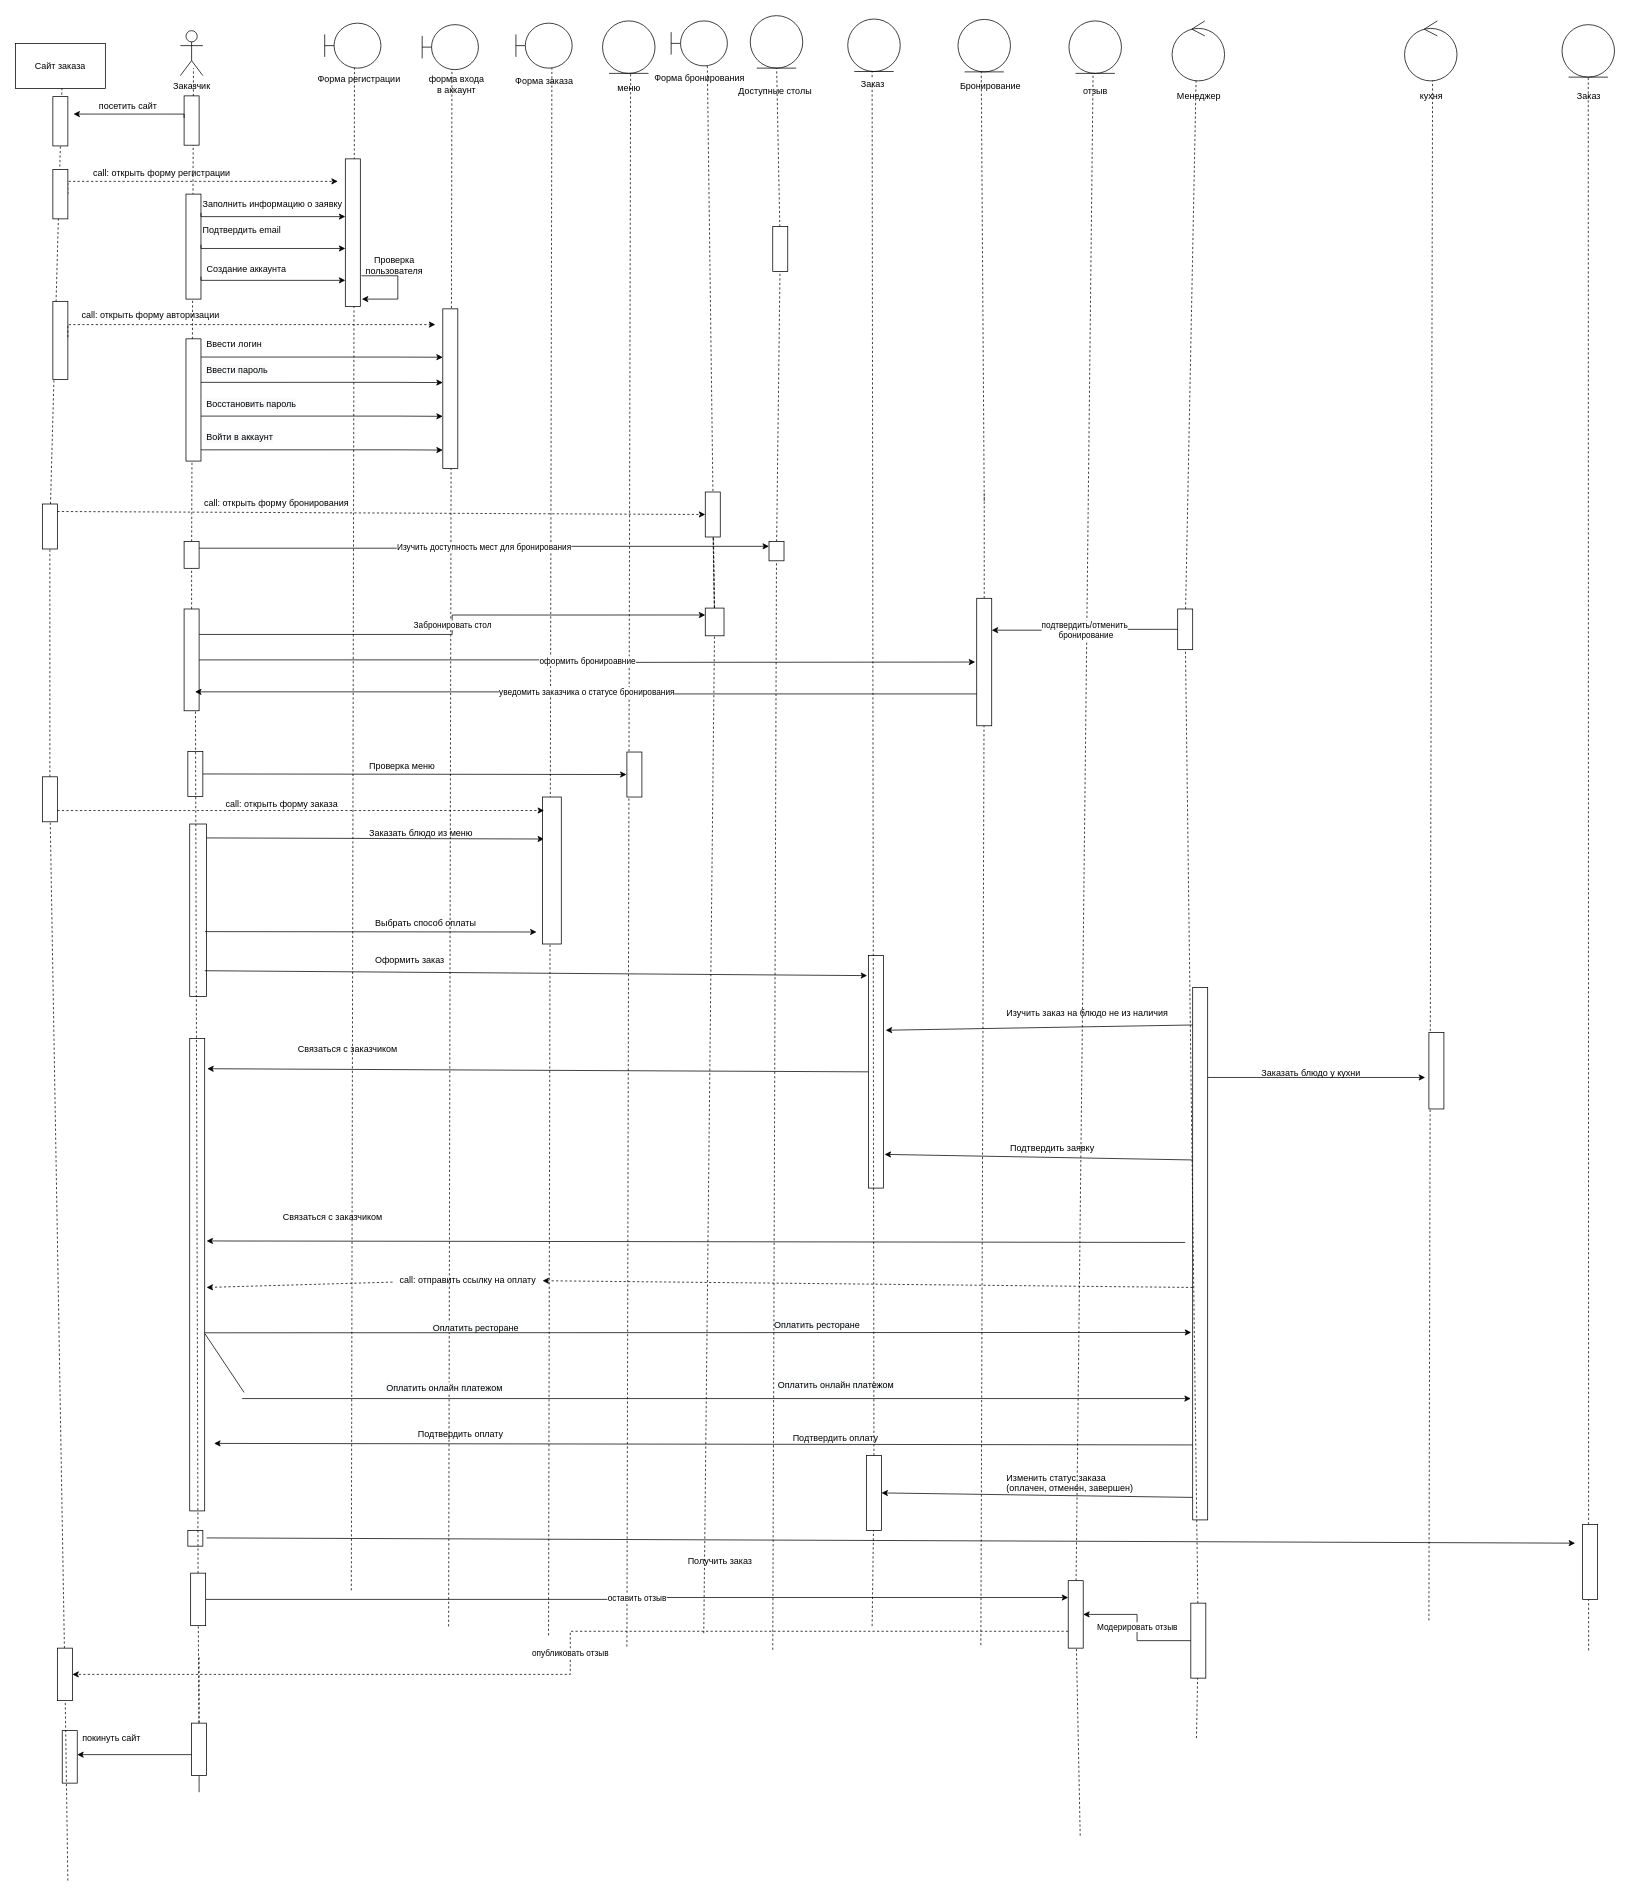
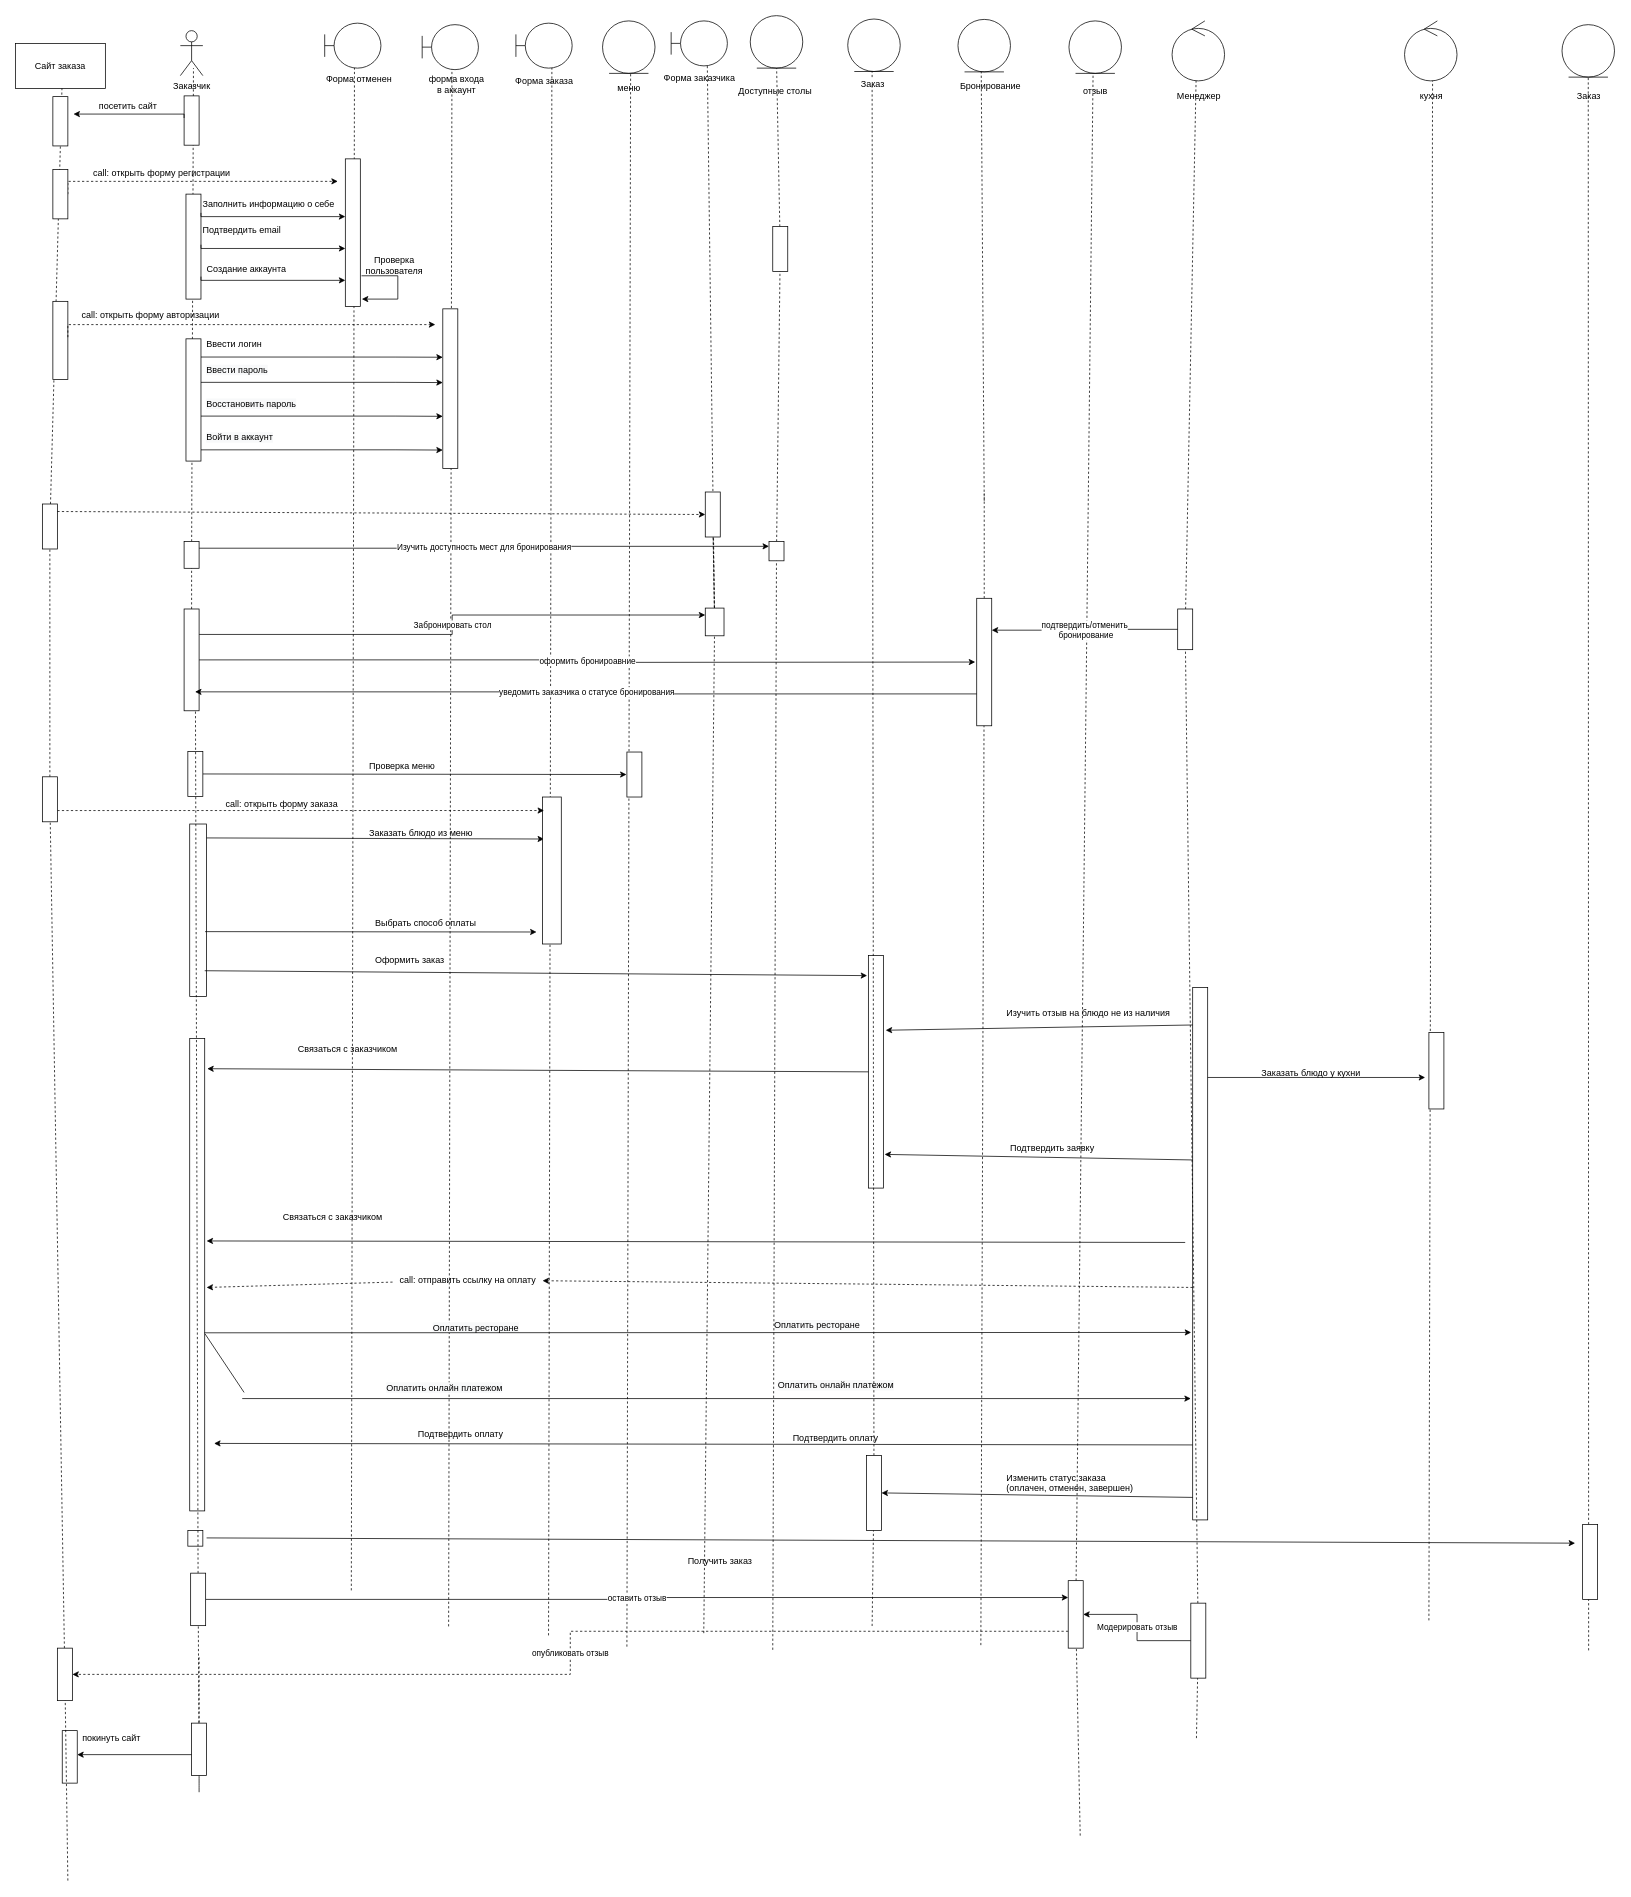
node "Форма бронирования": label "Форма бронирования" -> "Форма заказчика"
node "Форма регистрации": label "Форма регистрации" -> "Форма отменен"
node "Заполнить информацию о заявку": label "Заполнить информацию о заявку" -> "Заполнить информацию о себе"
node "call: открыть форму бронирования": removed
node "Изучить заказ на блюдо не из наличия": label "Изучить заказ на блюдо не из наличия" -> "Изучить отзыв на блюдо не из наличия"
